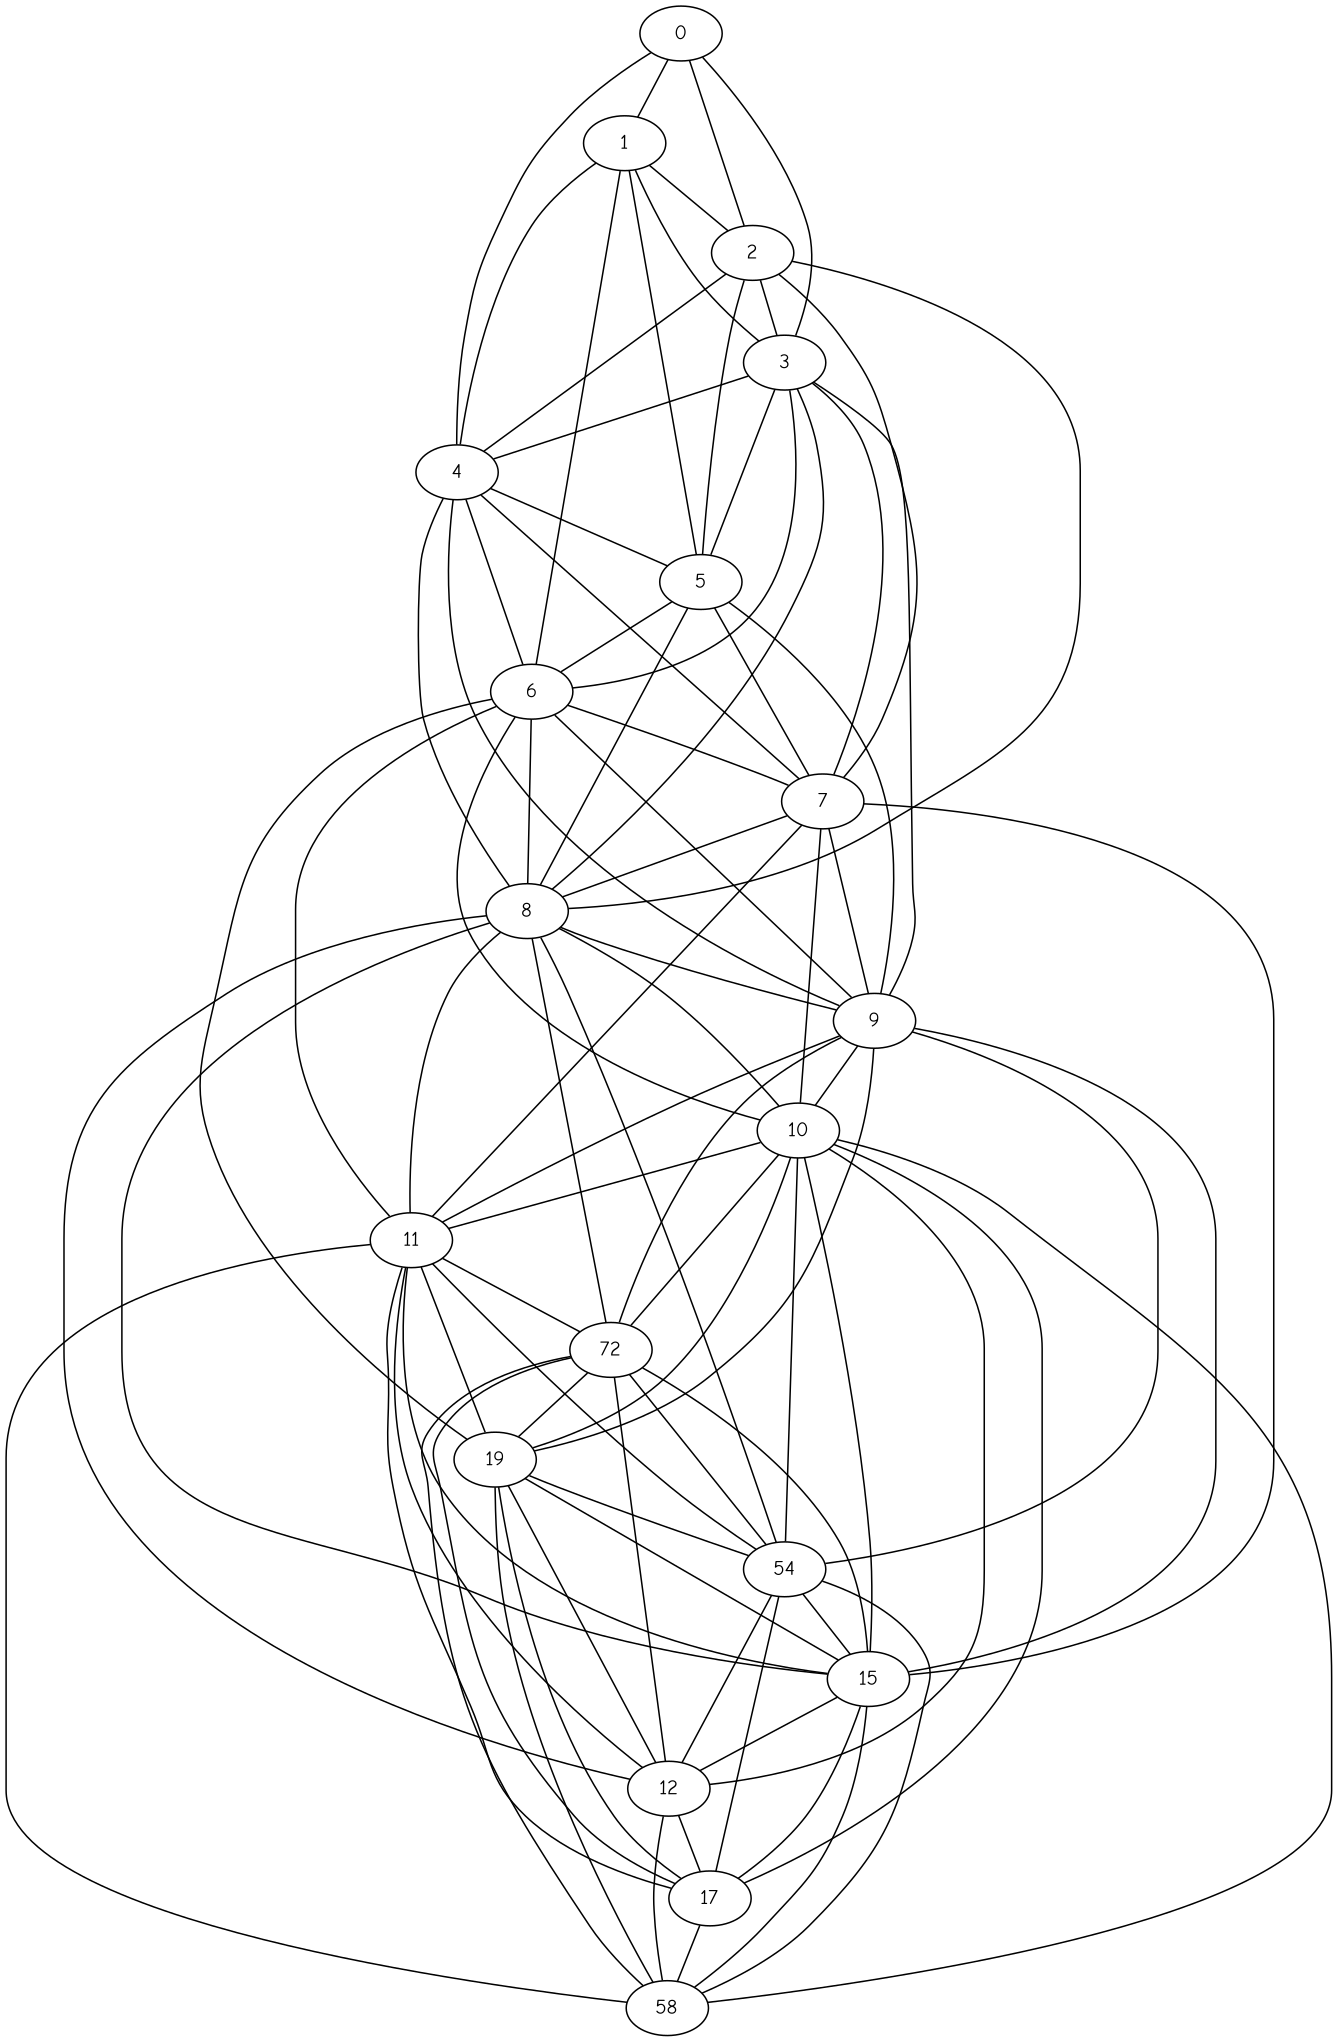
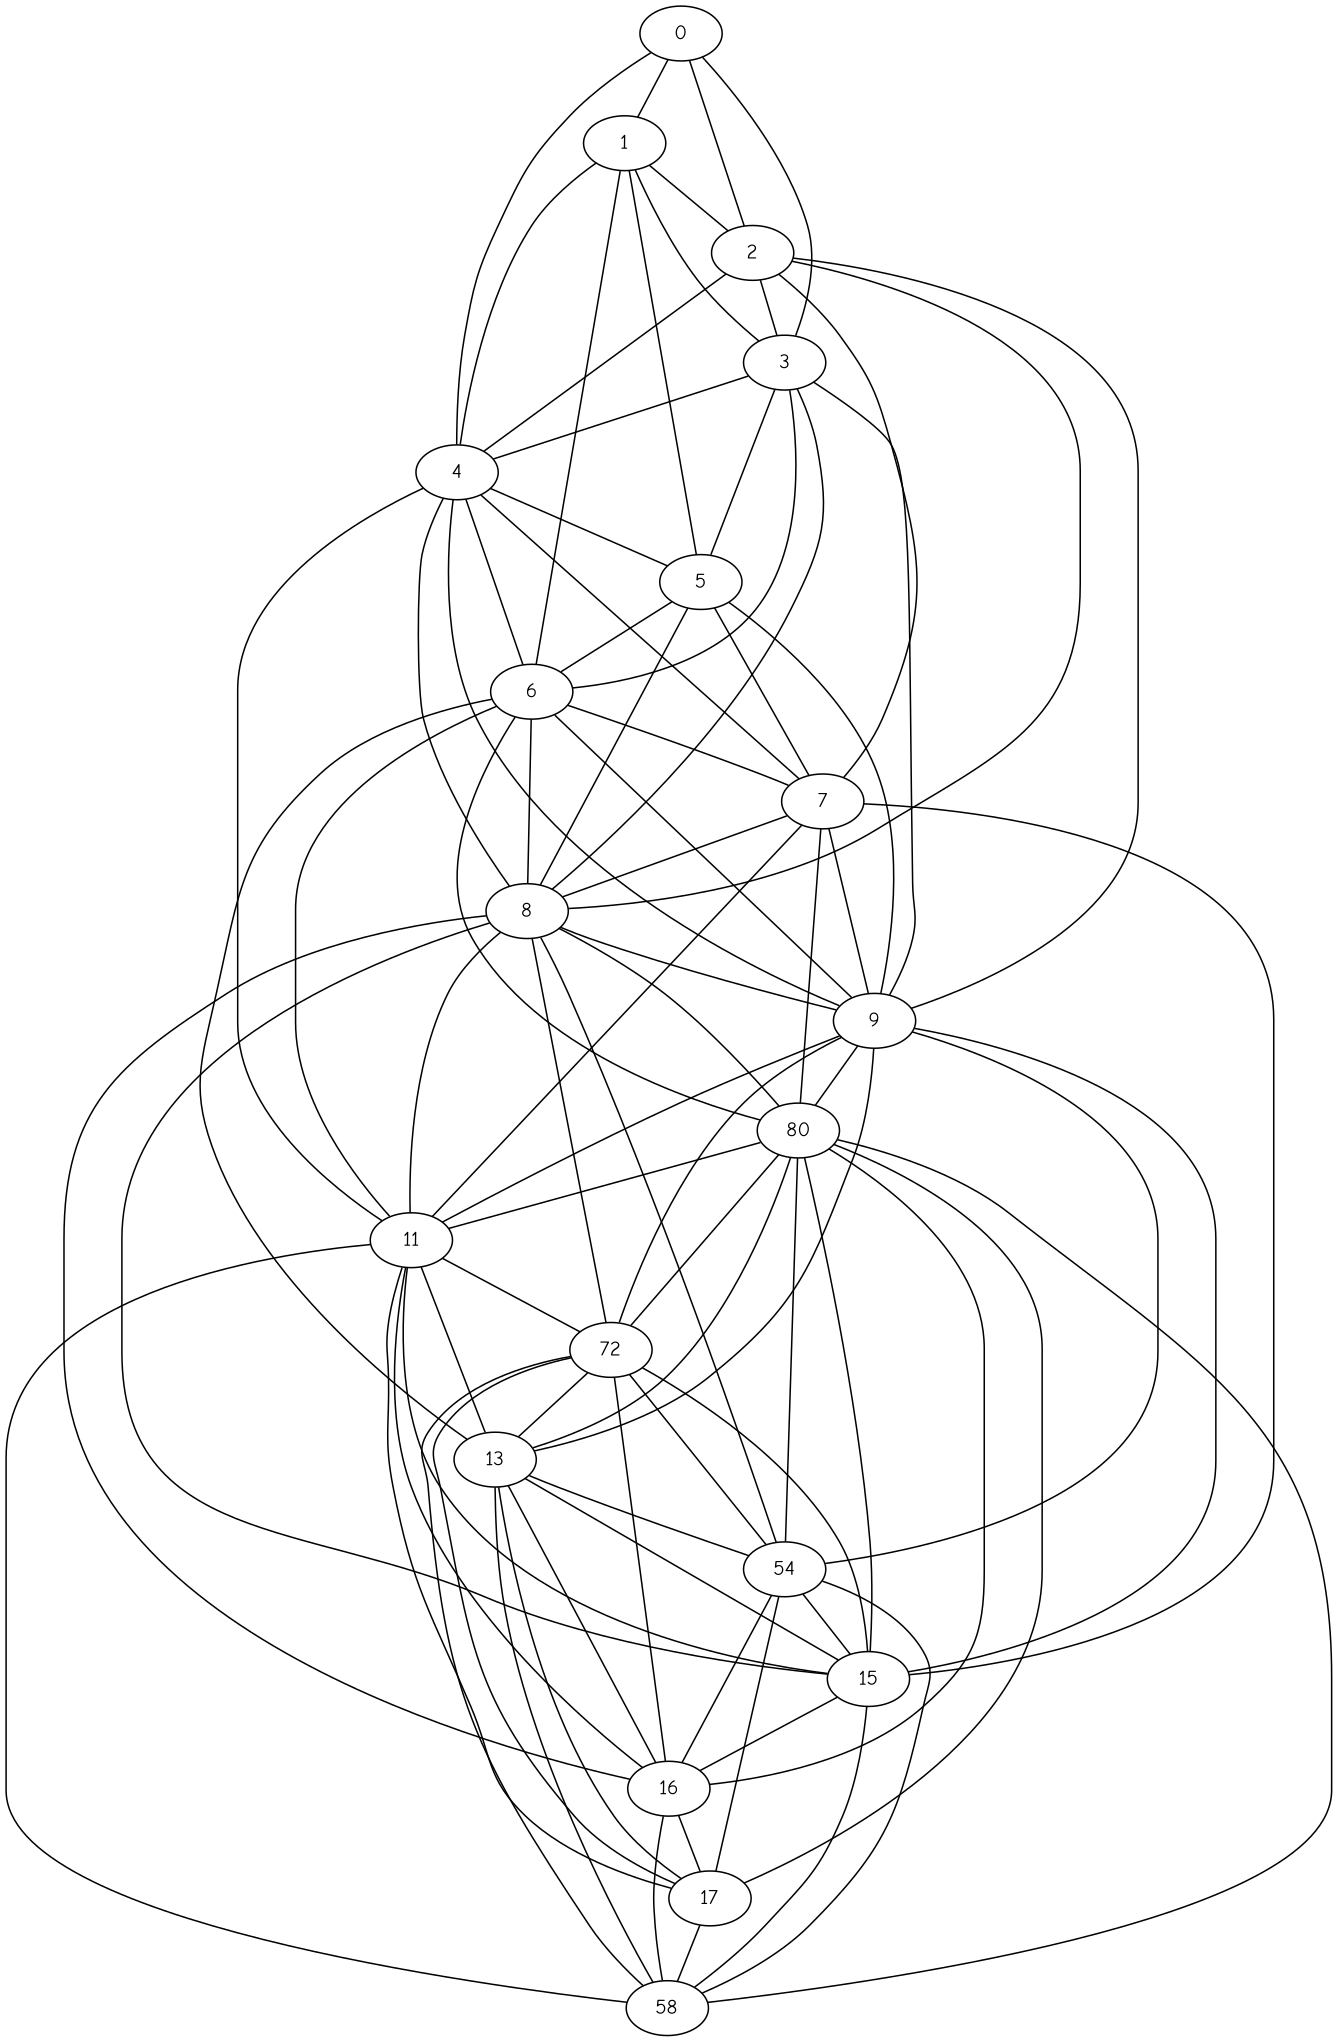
edge "2" -- "5": now "2" -- "9"
edge "3" -- "7": removed
node "10": label "10" -> "80"
edge "11" -- "54": now "11" -- "4"
node "19": label "19" -> "13"
node "12": label "12" -> "16"
edge "15" -- "17": removed
